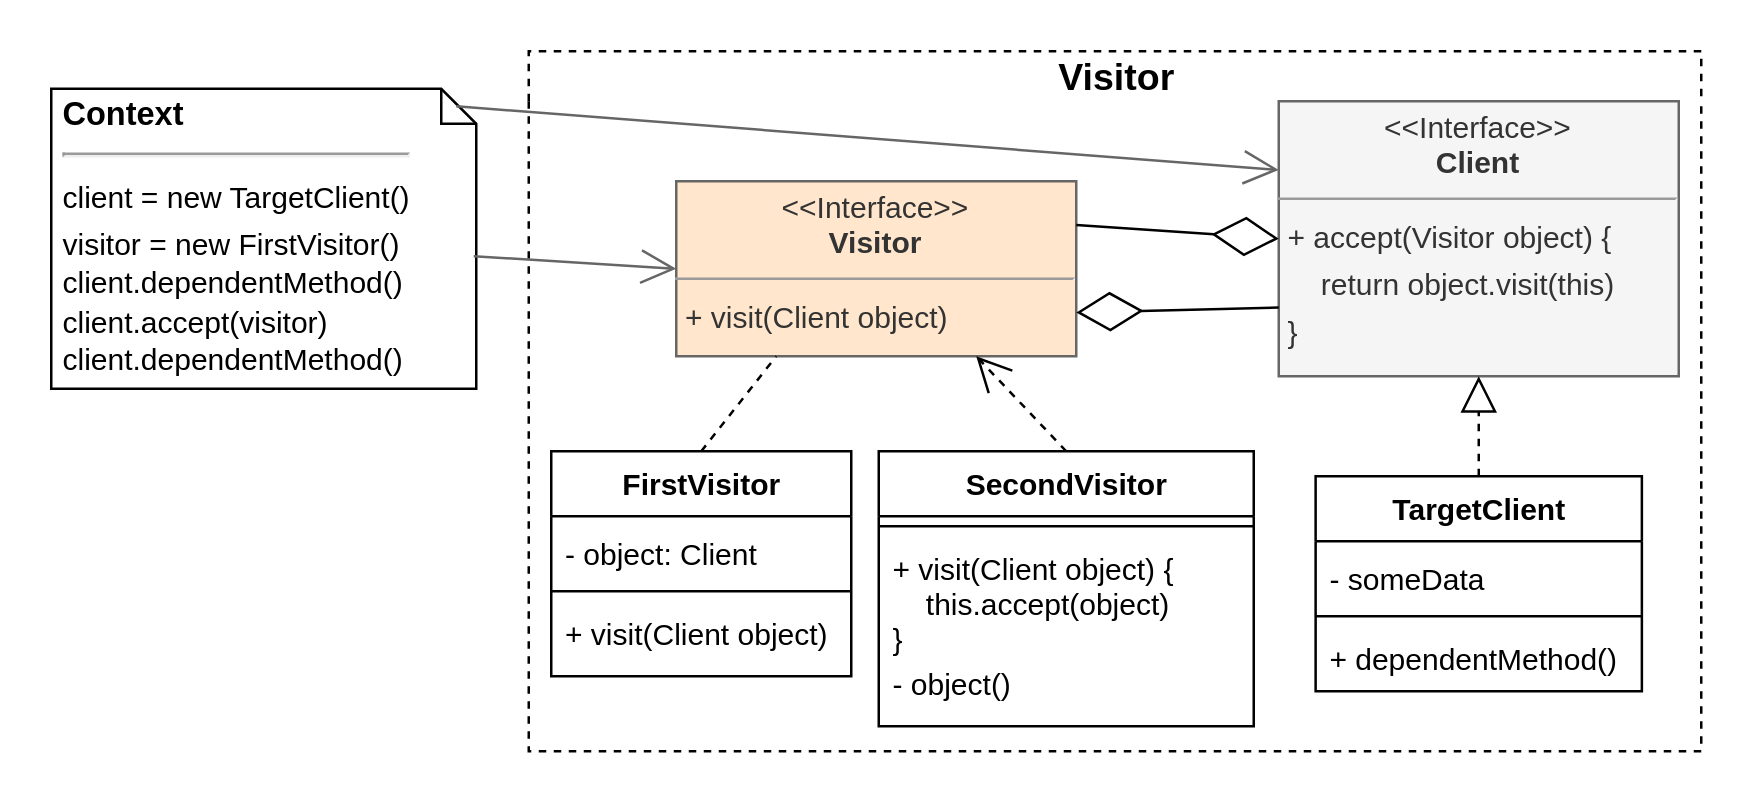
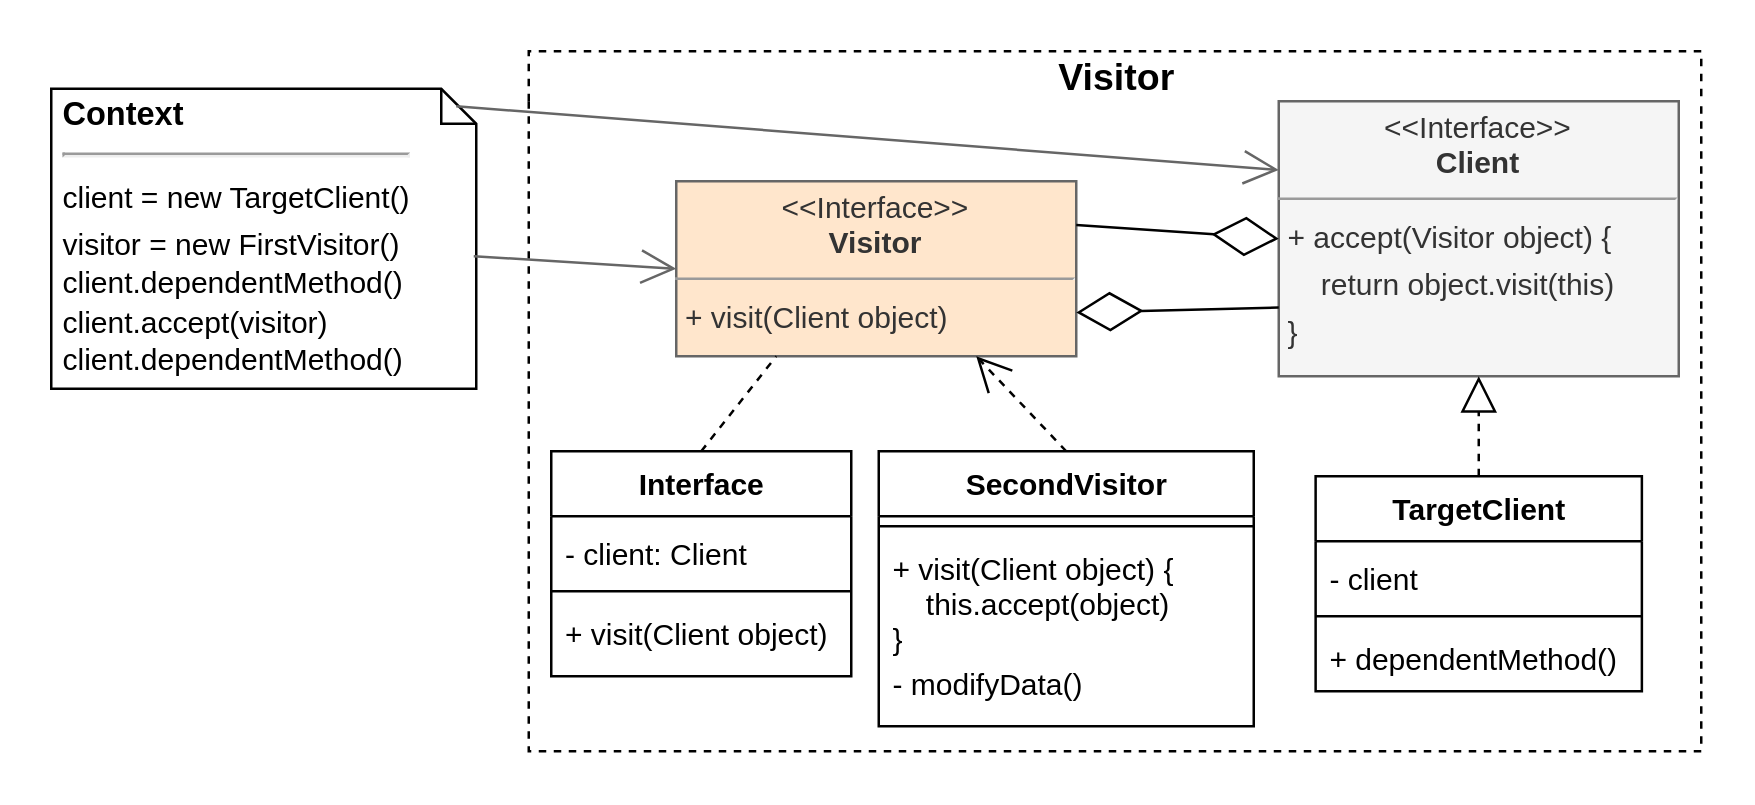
node "FirstVisitor": label "FirstVisitor" -> "Interface"
node "- object: Client": label "- object: Client" -> "- client: Client"
node "- someData": label "- someData" -> "- client"
node "- object()": label "- object()" -> "- modifyData()"
